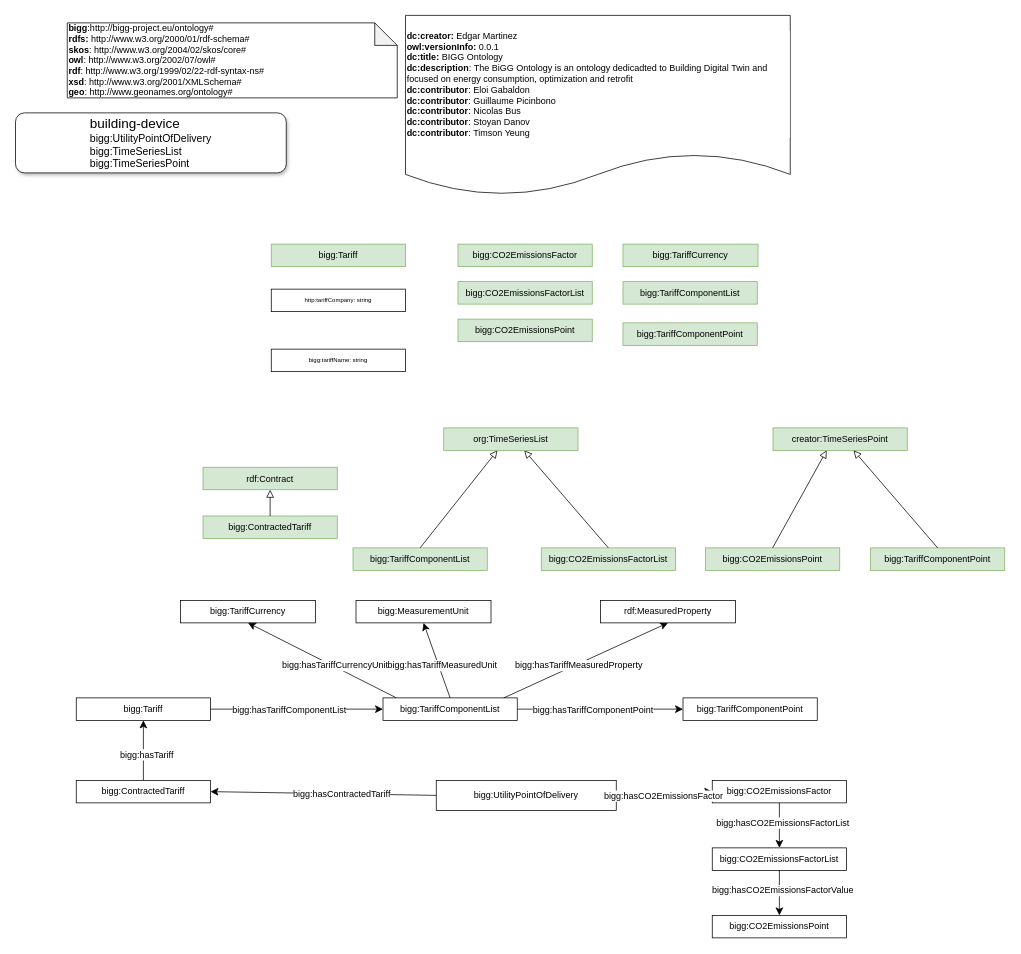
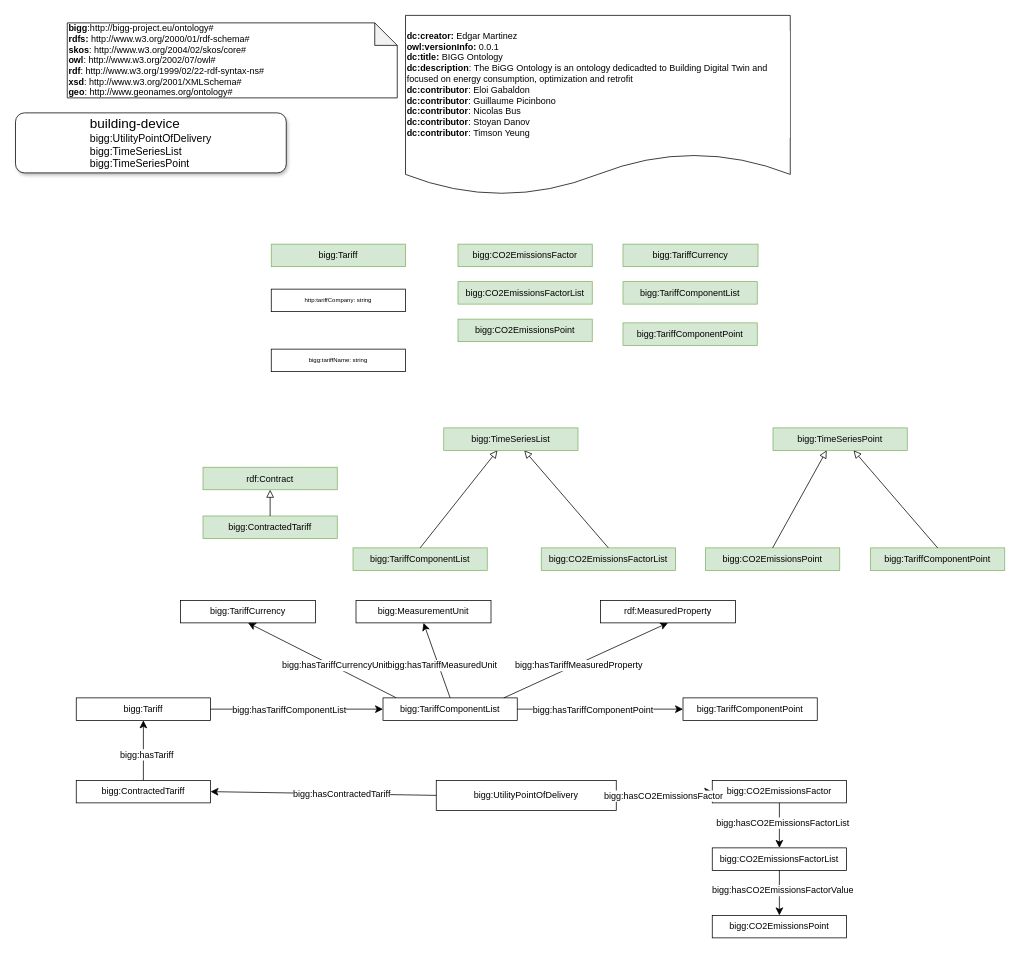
node "org:TimeSeriesList": label "org:TimeSeriesList" -> "bigg:TimeSeriesList"
node "creator:TimeSeriesPoint": label "creator:TimeSeriesPoint" -> "bigg:TimeSeriesPoint"
